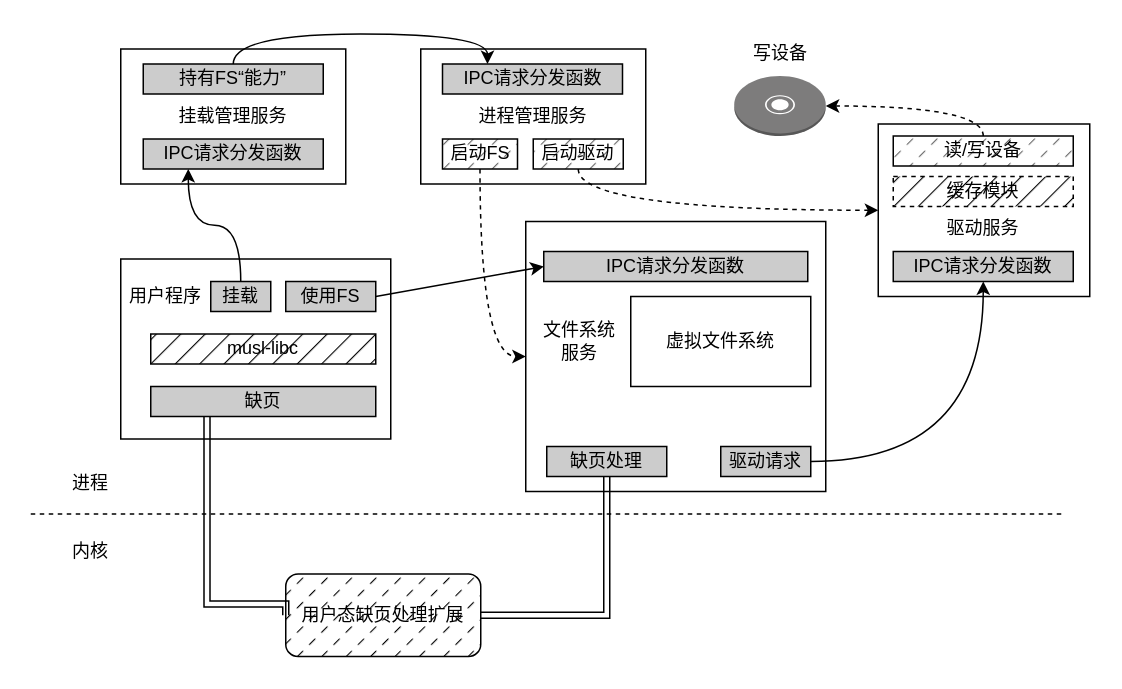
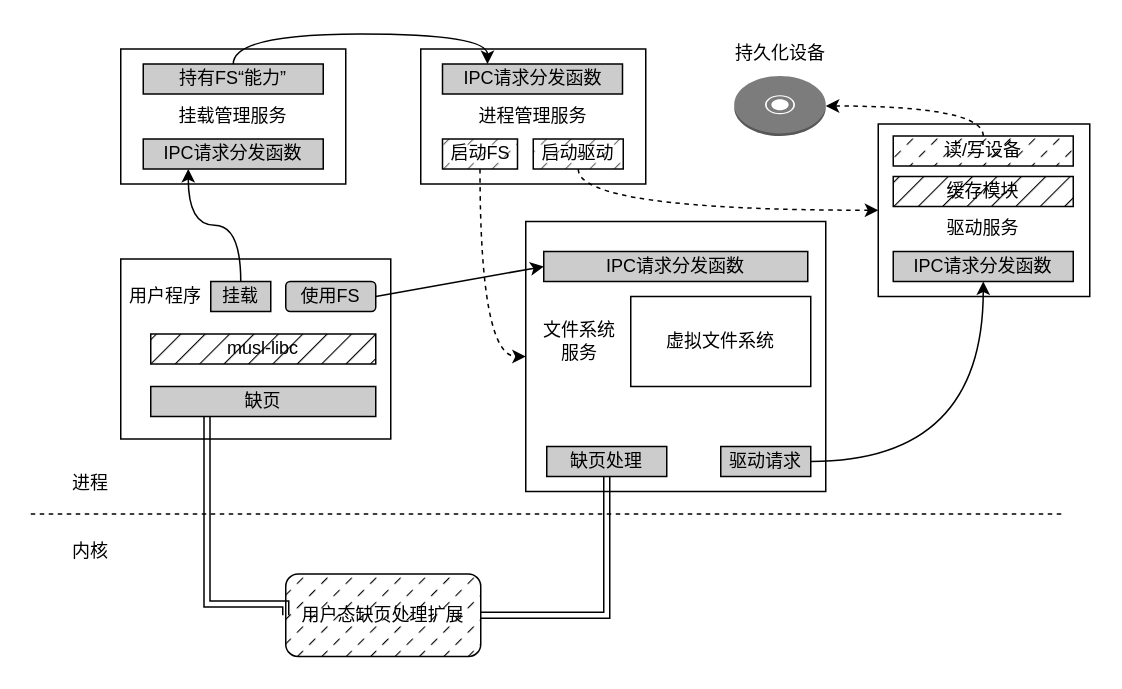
node "写设备": label "写设备" -> "持久化设备"
node "读/写设备": fillcolor #666666 -> #000000
node "缓存模块": style dashed -> solid
node "使用FS": shape rectangle -> rounded rectangle
